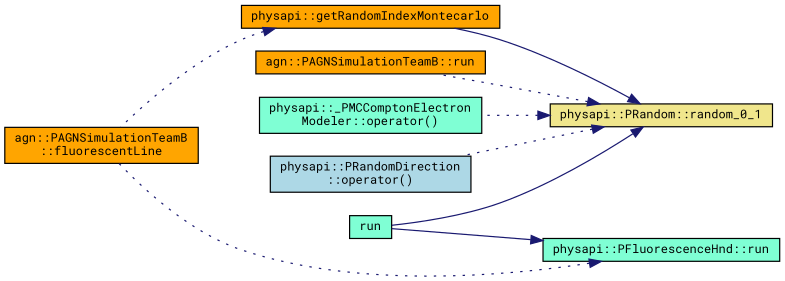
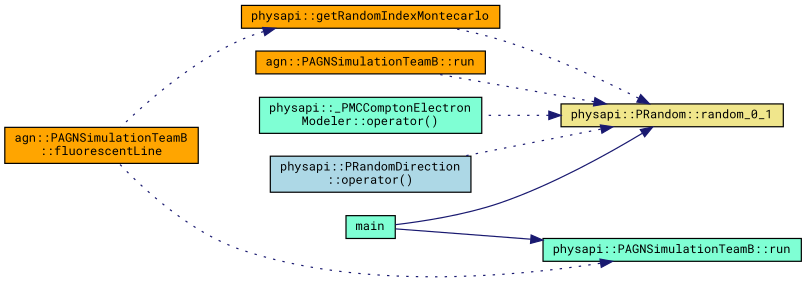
edge "physapi::getRandomIndexMontecarlo" -> "physapi::PRandom::random_0_1": style solid -> dotted
node "run": label "run" -> "main"
node "physapi::PFluorescenceHnd::run": label "physapi::PFluorescenceHnd::run" -> "physapi::PAGNSimulationTeamB::run"
